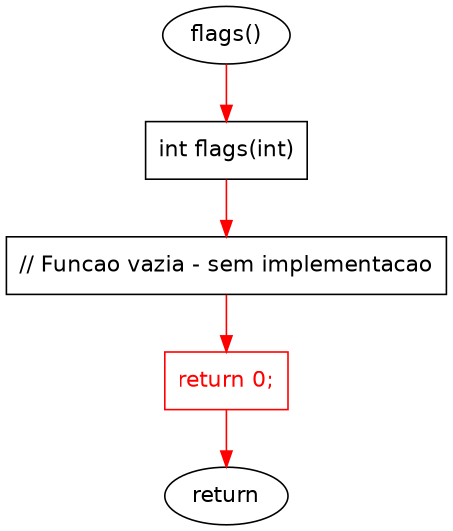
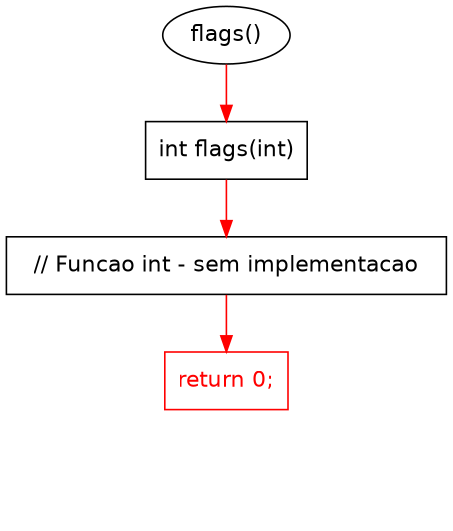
node "// Funcao vazia - sem implementacao": label "// Funcao vazia - sem implementacao" -> "// Funcao int - sem implementacao"
node "return": removed
